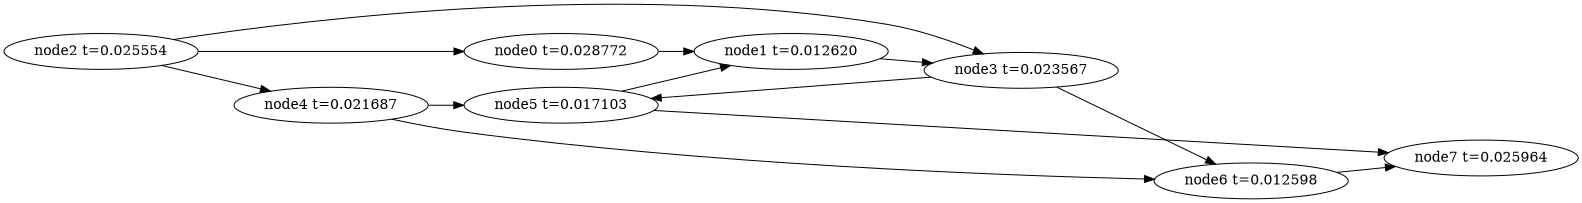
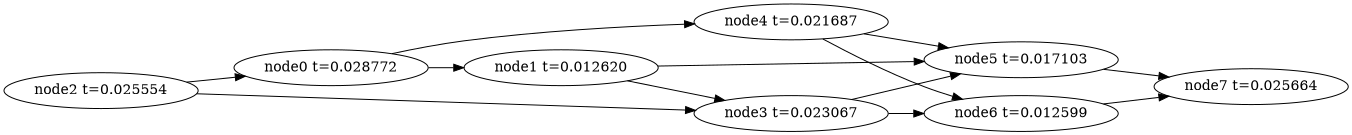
node "node3 t=0.023567": label "node3 t=0.023567" -> "node3 t=0.023067"
edge "node2 t=0.025554" -> "node4 t=0.021687": now "node0 t=0.028772" -> "node4 t=0.021687"
edge "node5 t=0.017103" -> "node1 t=0.012620": reversed
node "node7 t=0.025964": label "node7 t=0.025964" -> "node7 t=0.025664"
node "node6 t=0.012598": label "node6 t=0.012598" -> "node6 t=0.012599"
